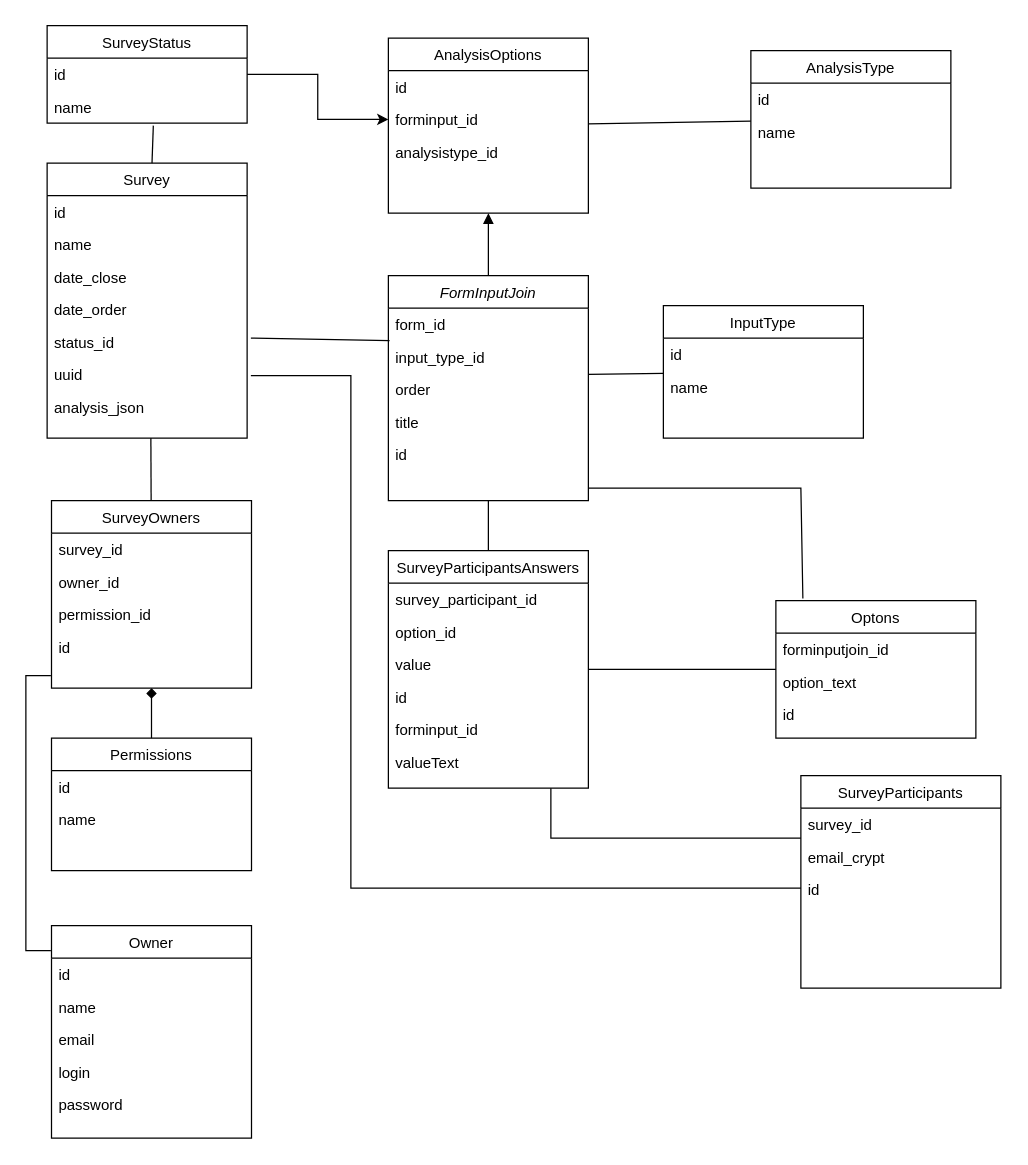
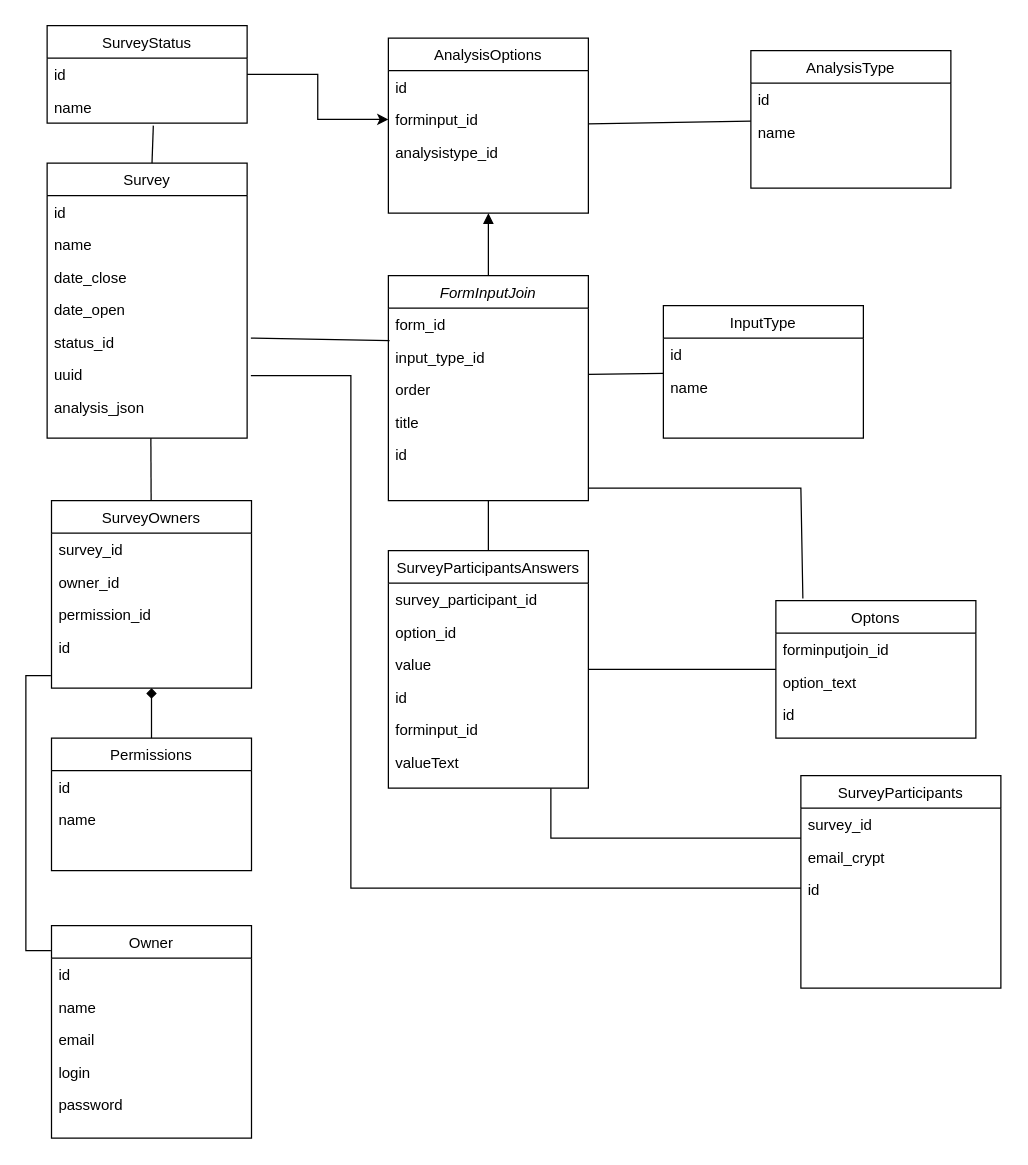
node "date_order": label "date_order" -> "date_open"
